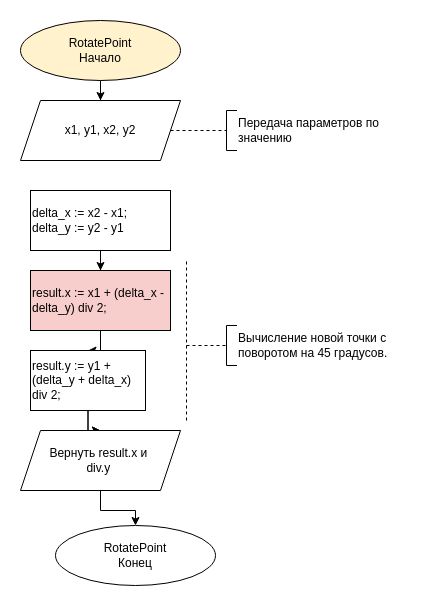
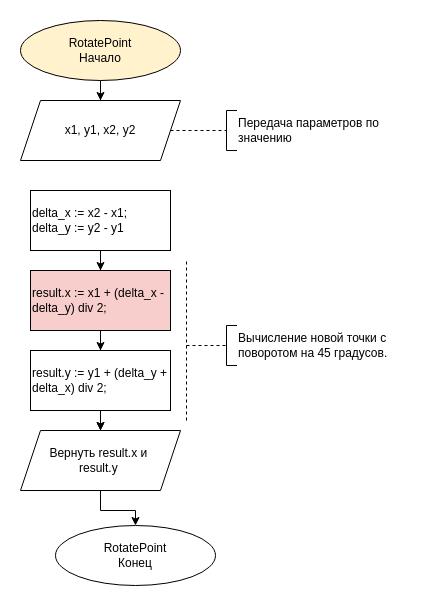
node "result.y := y1 + (delta_y + delta_x) div 2;": size 115x60 -> 140x60
node "Вернуть result.x и div.y": label "Вернуть result.x и div.y" -> "Вернуть result.x и result.y"
